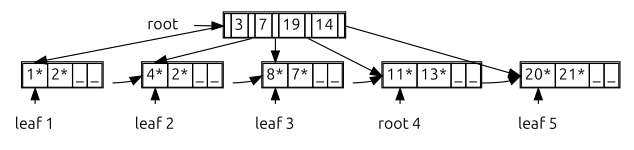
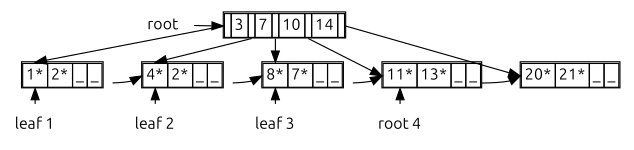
node "3": text "19" -> "10"
node "leaf 5": removed
